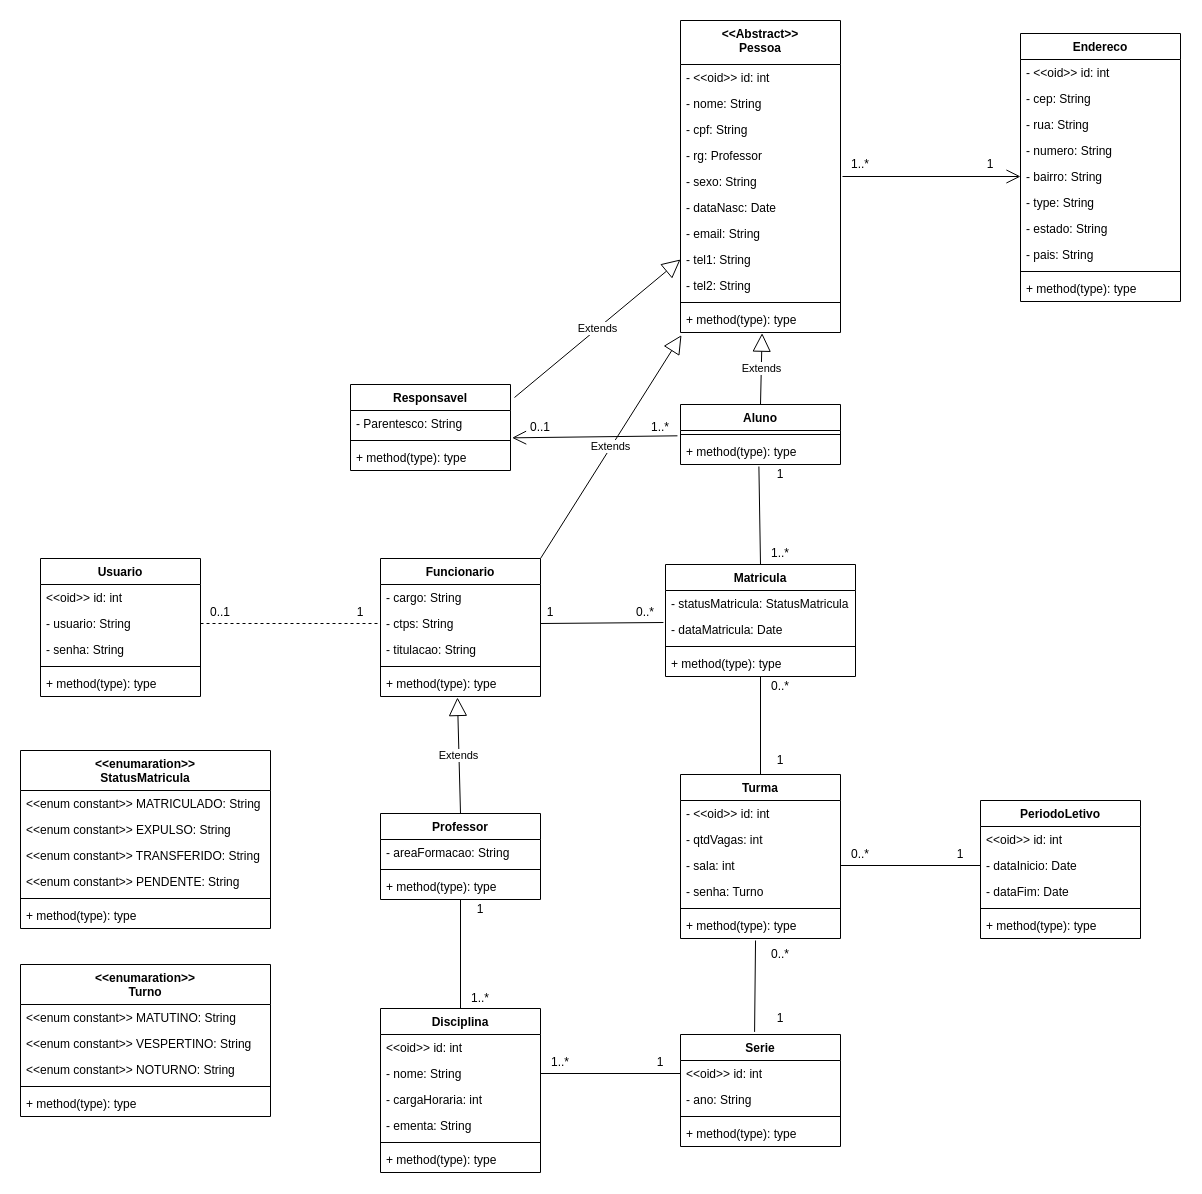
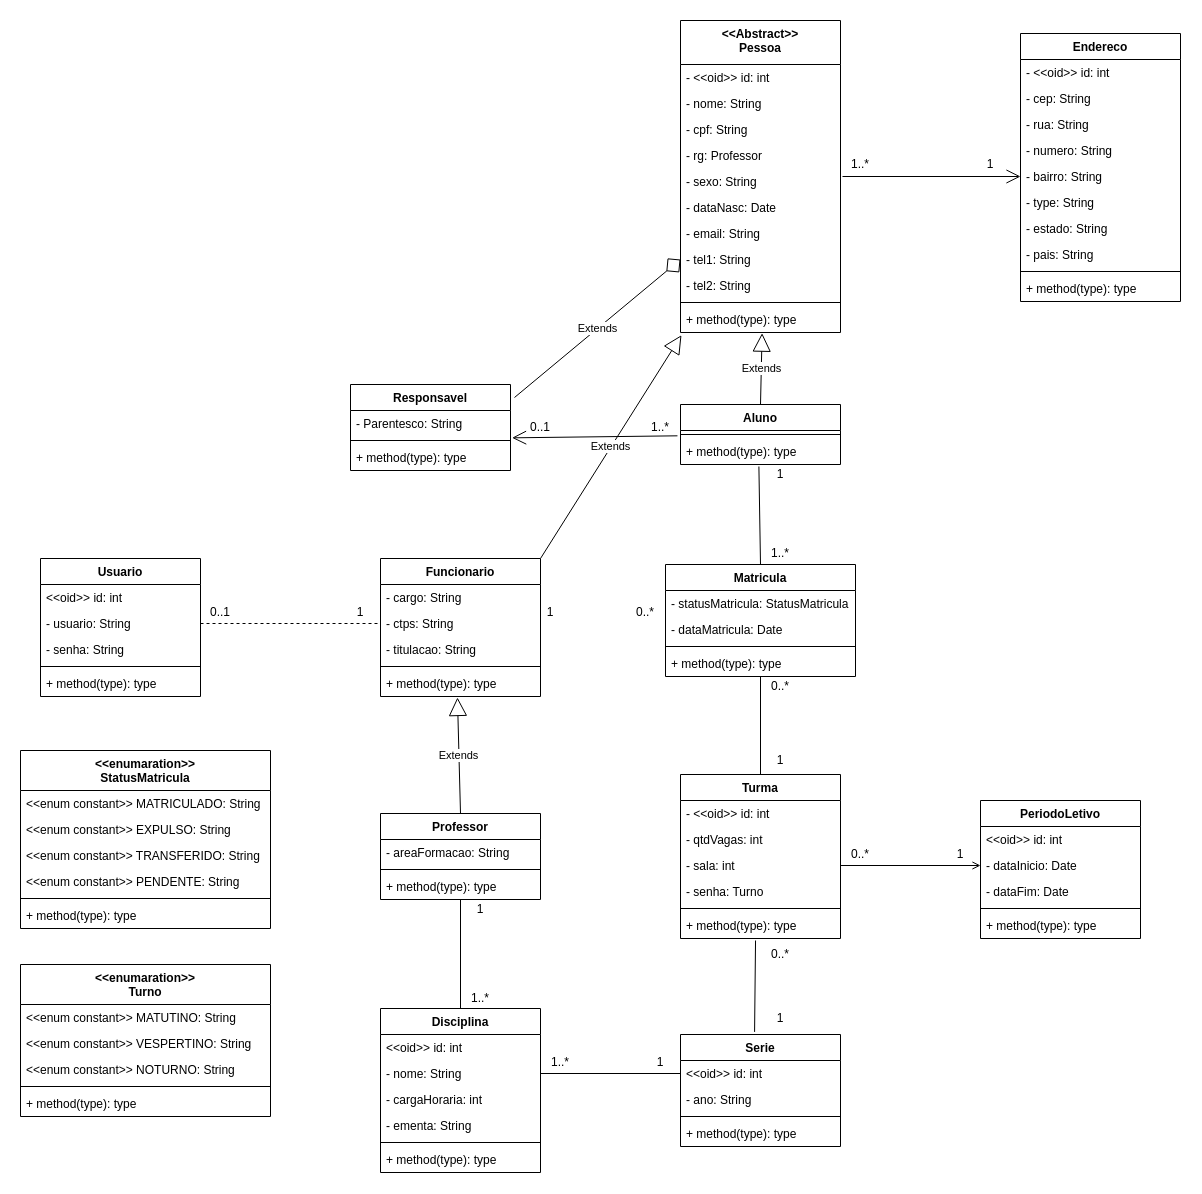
edge "Responsavel" -> "- tel1: String": arrowhead block -> diamond
edge "- ctps: String" -- "- dataMatricula: Date": removed
edge "- sala: int" -- "- dataInicio: Date": arrowhead none -> open
